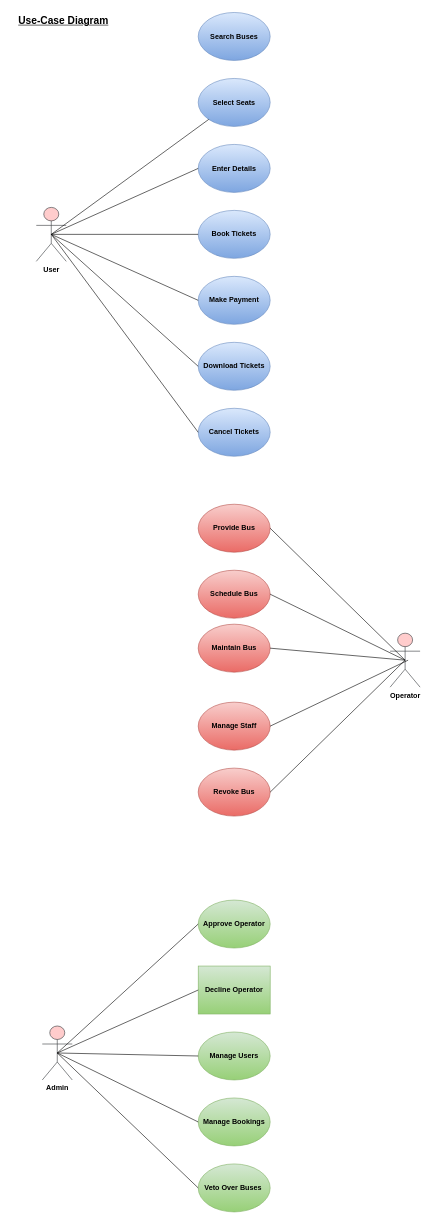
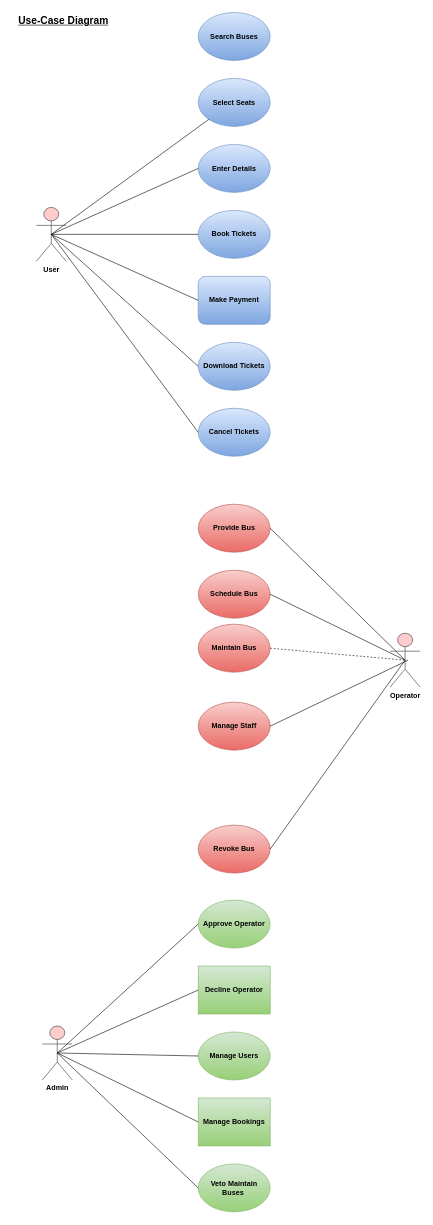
node "Make Payment": shape ellipse -> rounded rectangle
edge "Maintain Bus" -- "Operator": style solid -> dashed
node "Revoke Bus": moved (234, 792) -> (234, 849)
node "Manage Bookings": shape ellipse -> rectangle
node "Veto Over Buses": label "Veto Over Buses" -> "Veto Maintain Buses"
